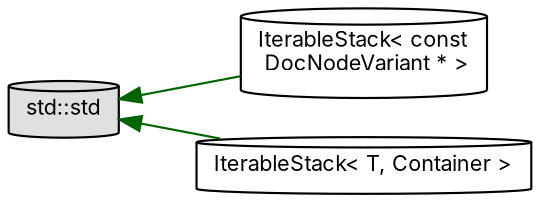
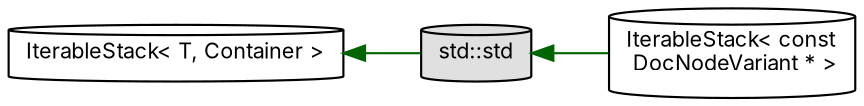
edge "IterableStack< T, Container >" -> "std::std": reversed
